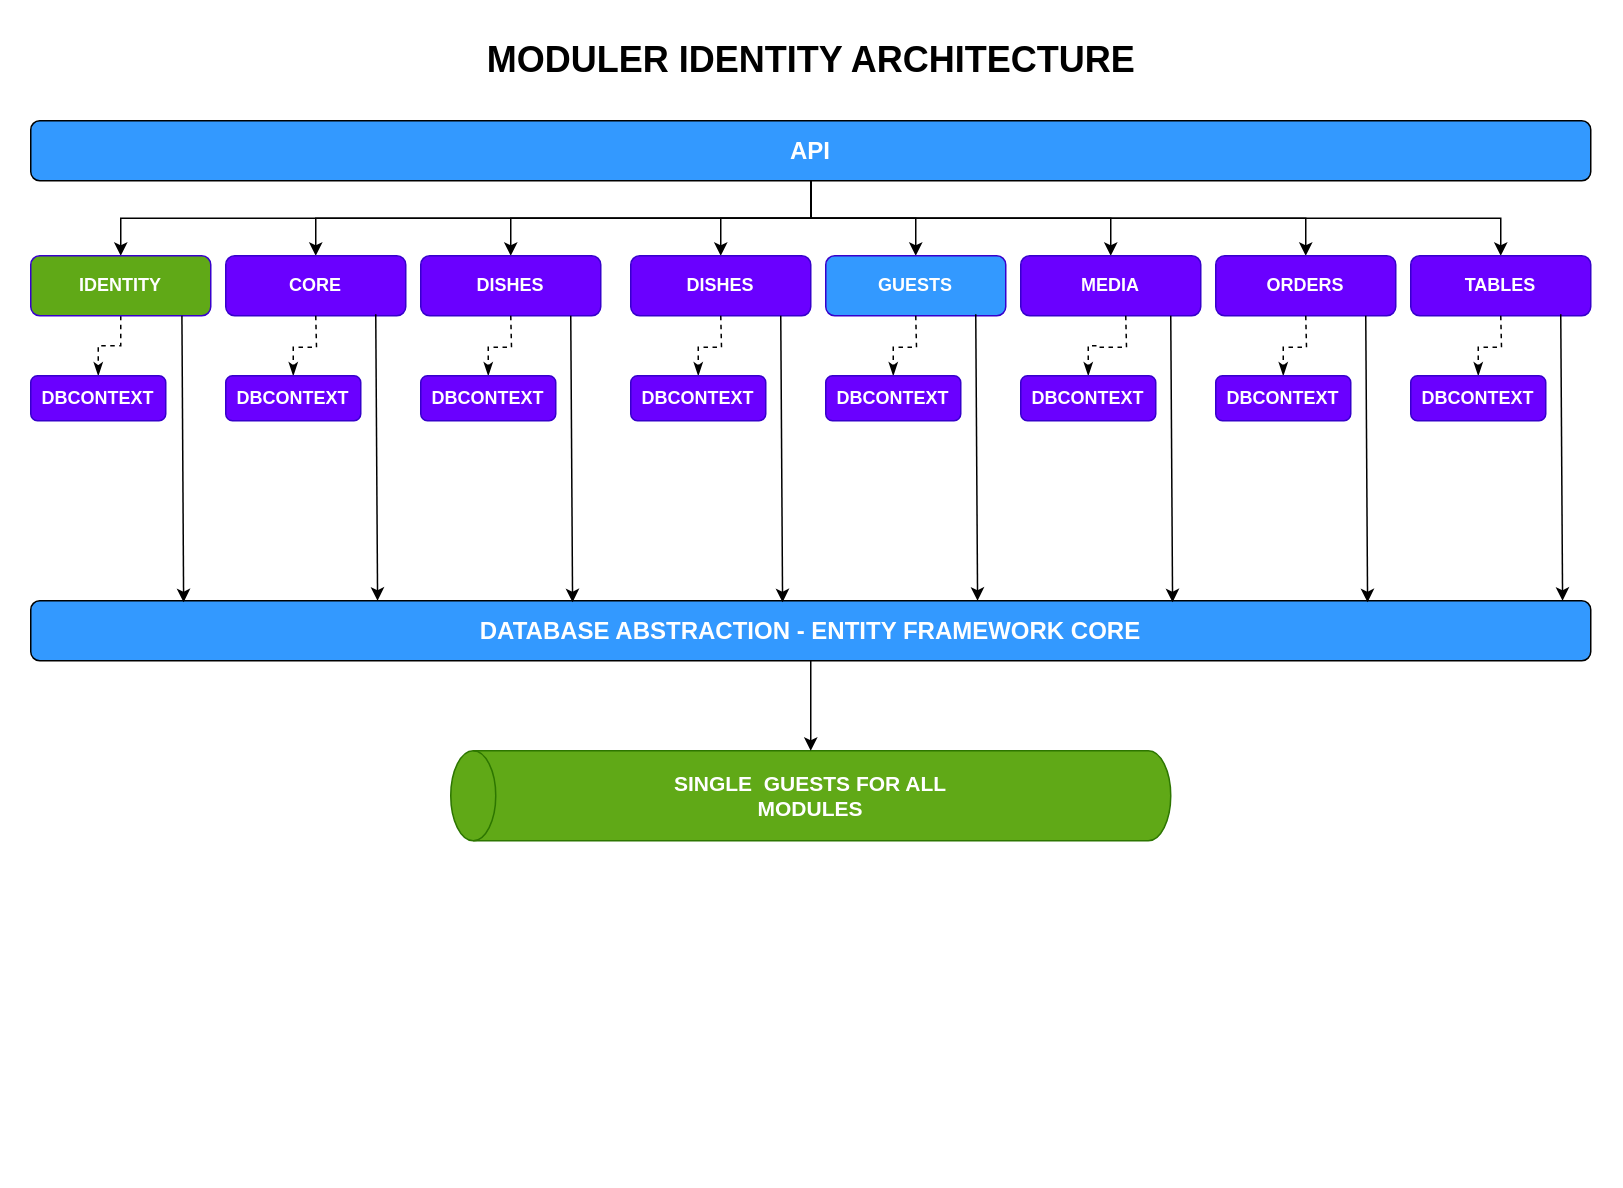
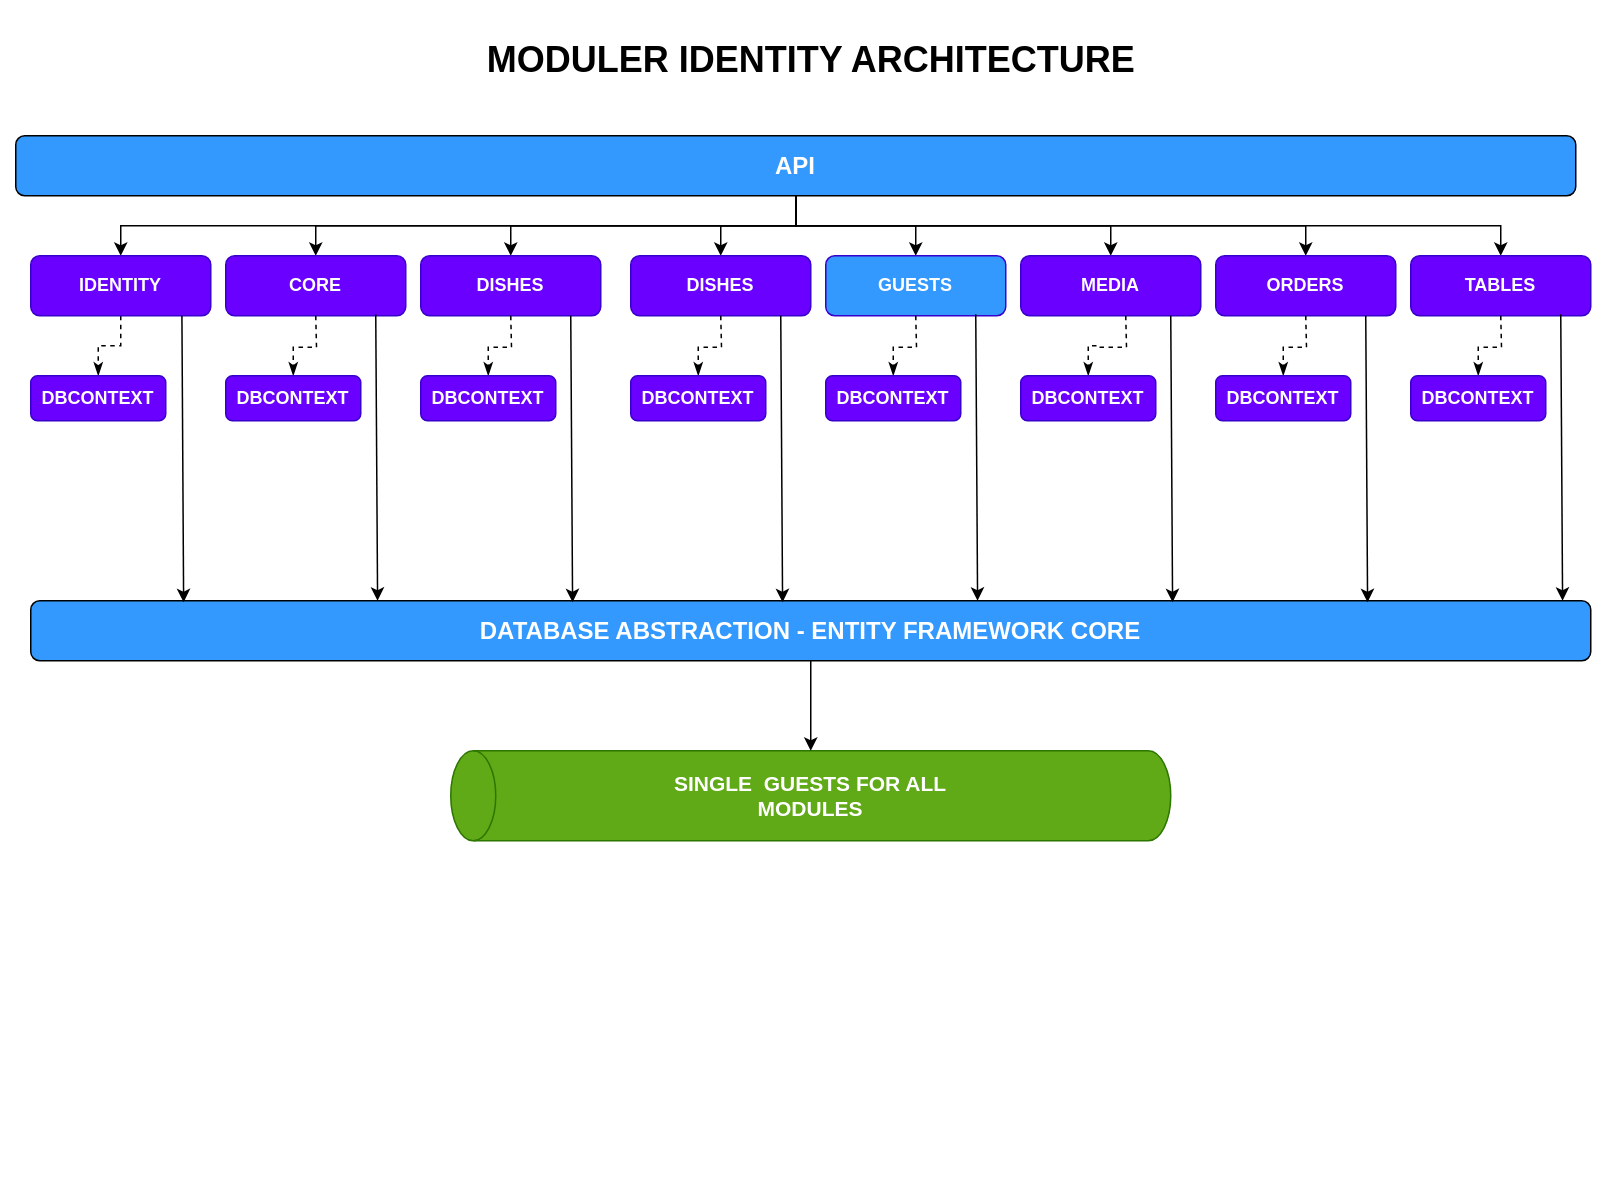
node "API": moved (811, 151) -> (796, 166)
node "IDENTITY": fillcolor #60a917 -> #6a00ff
